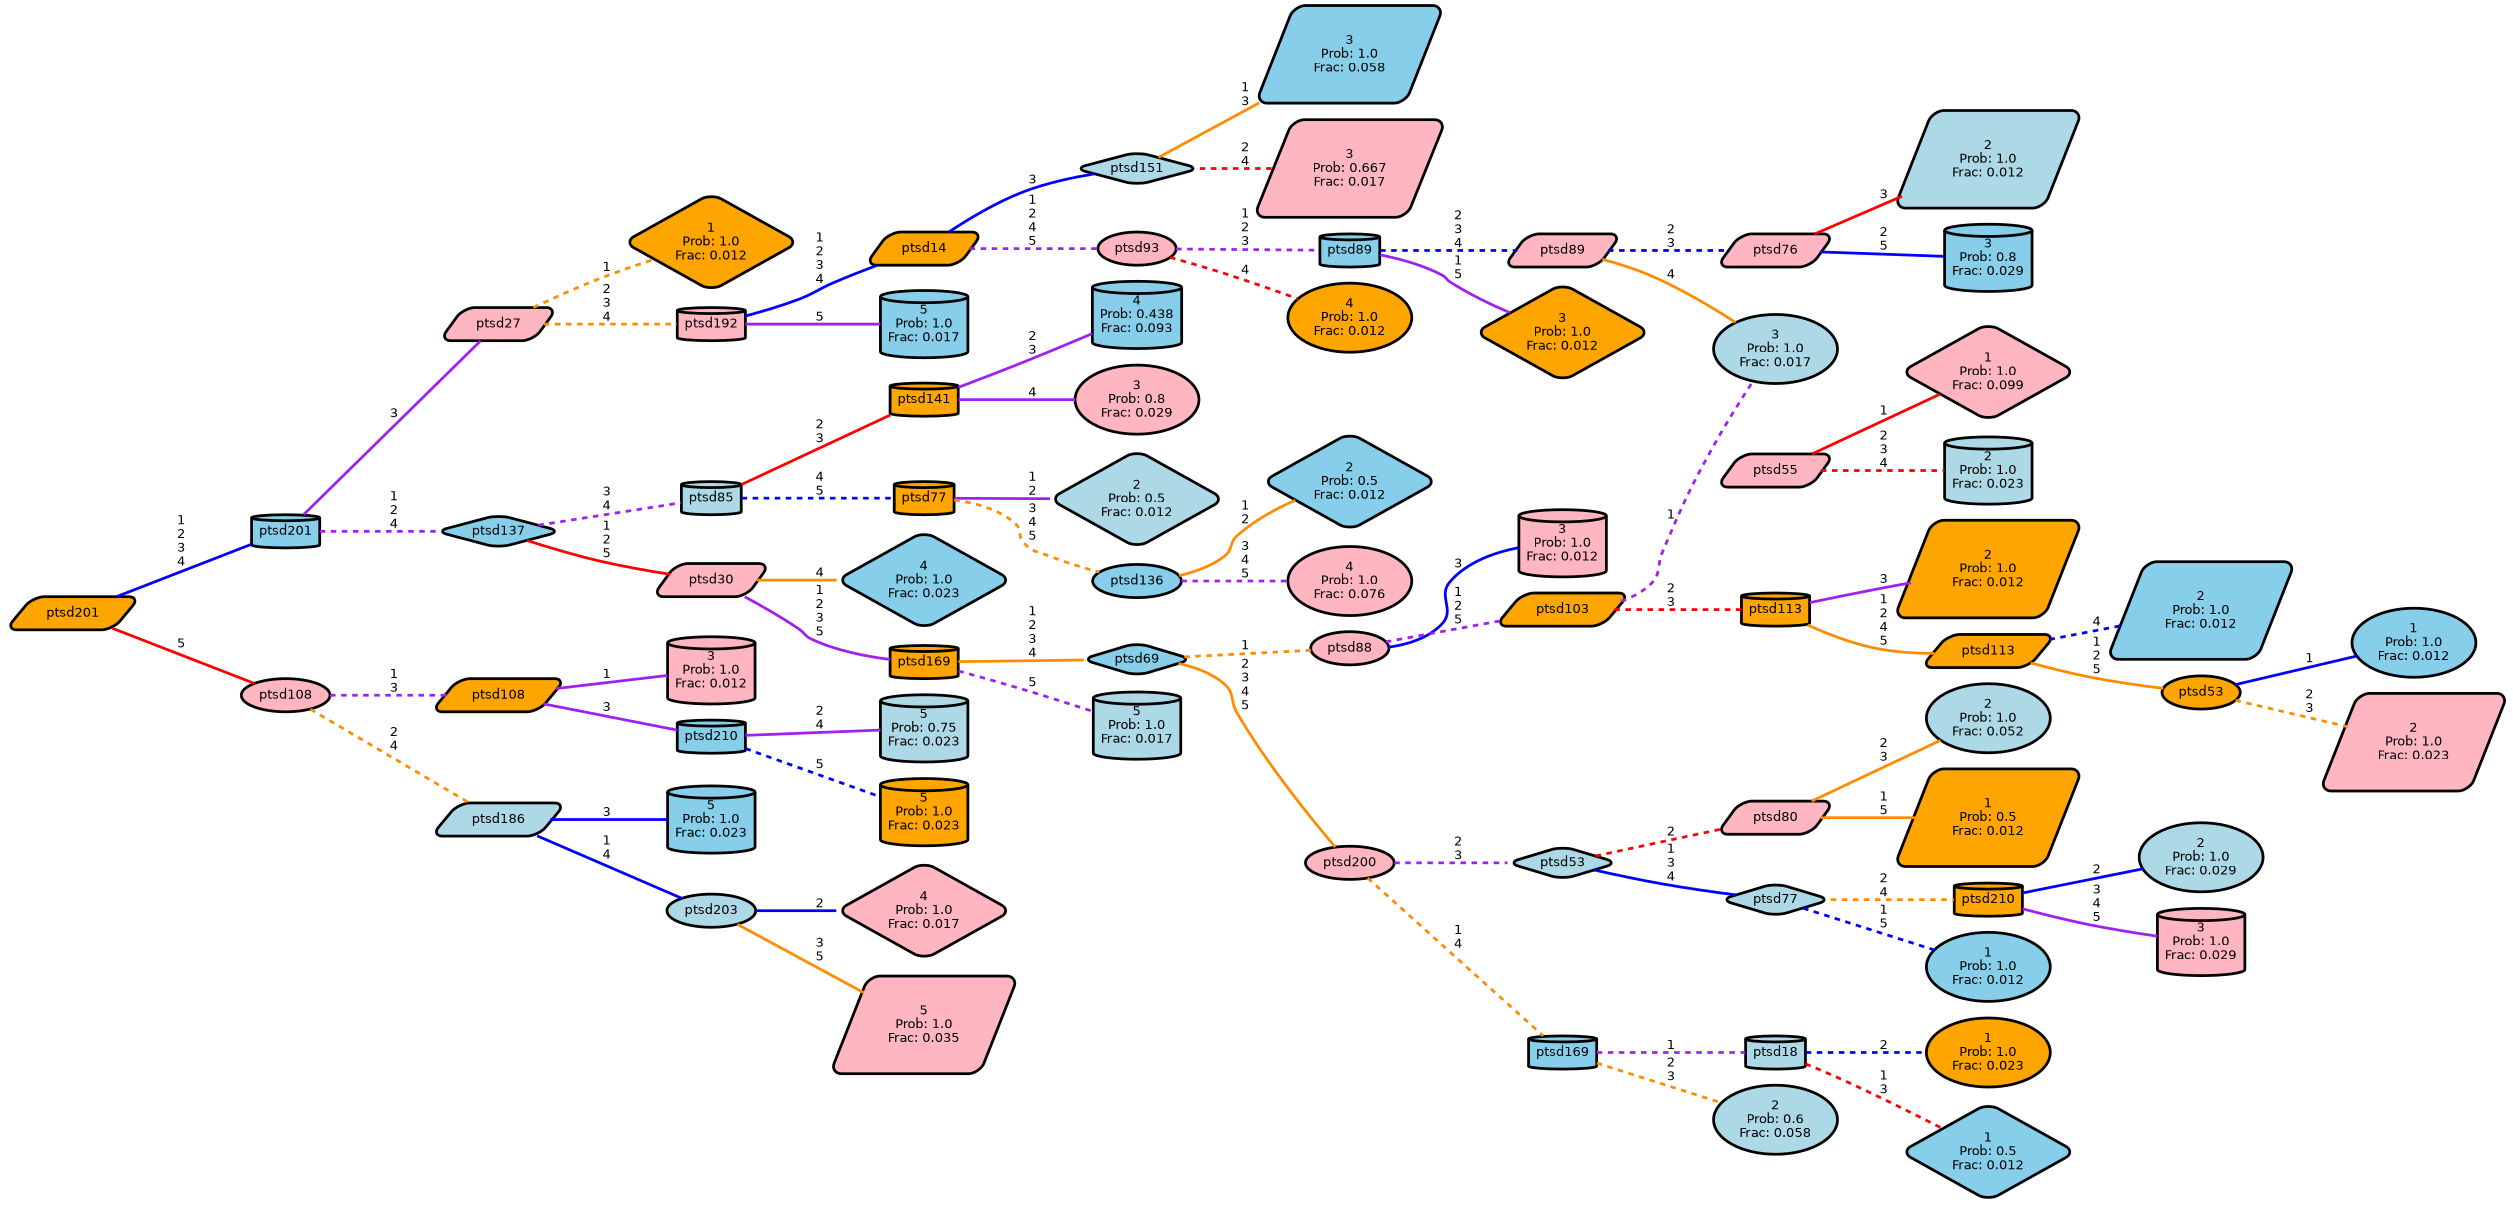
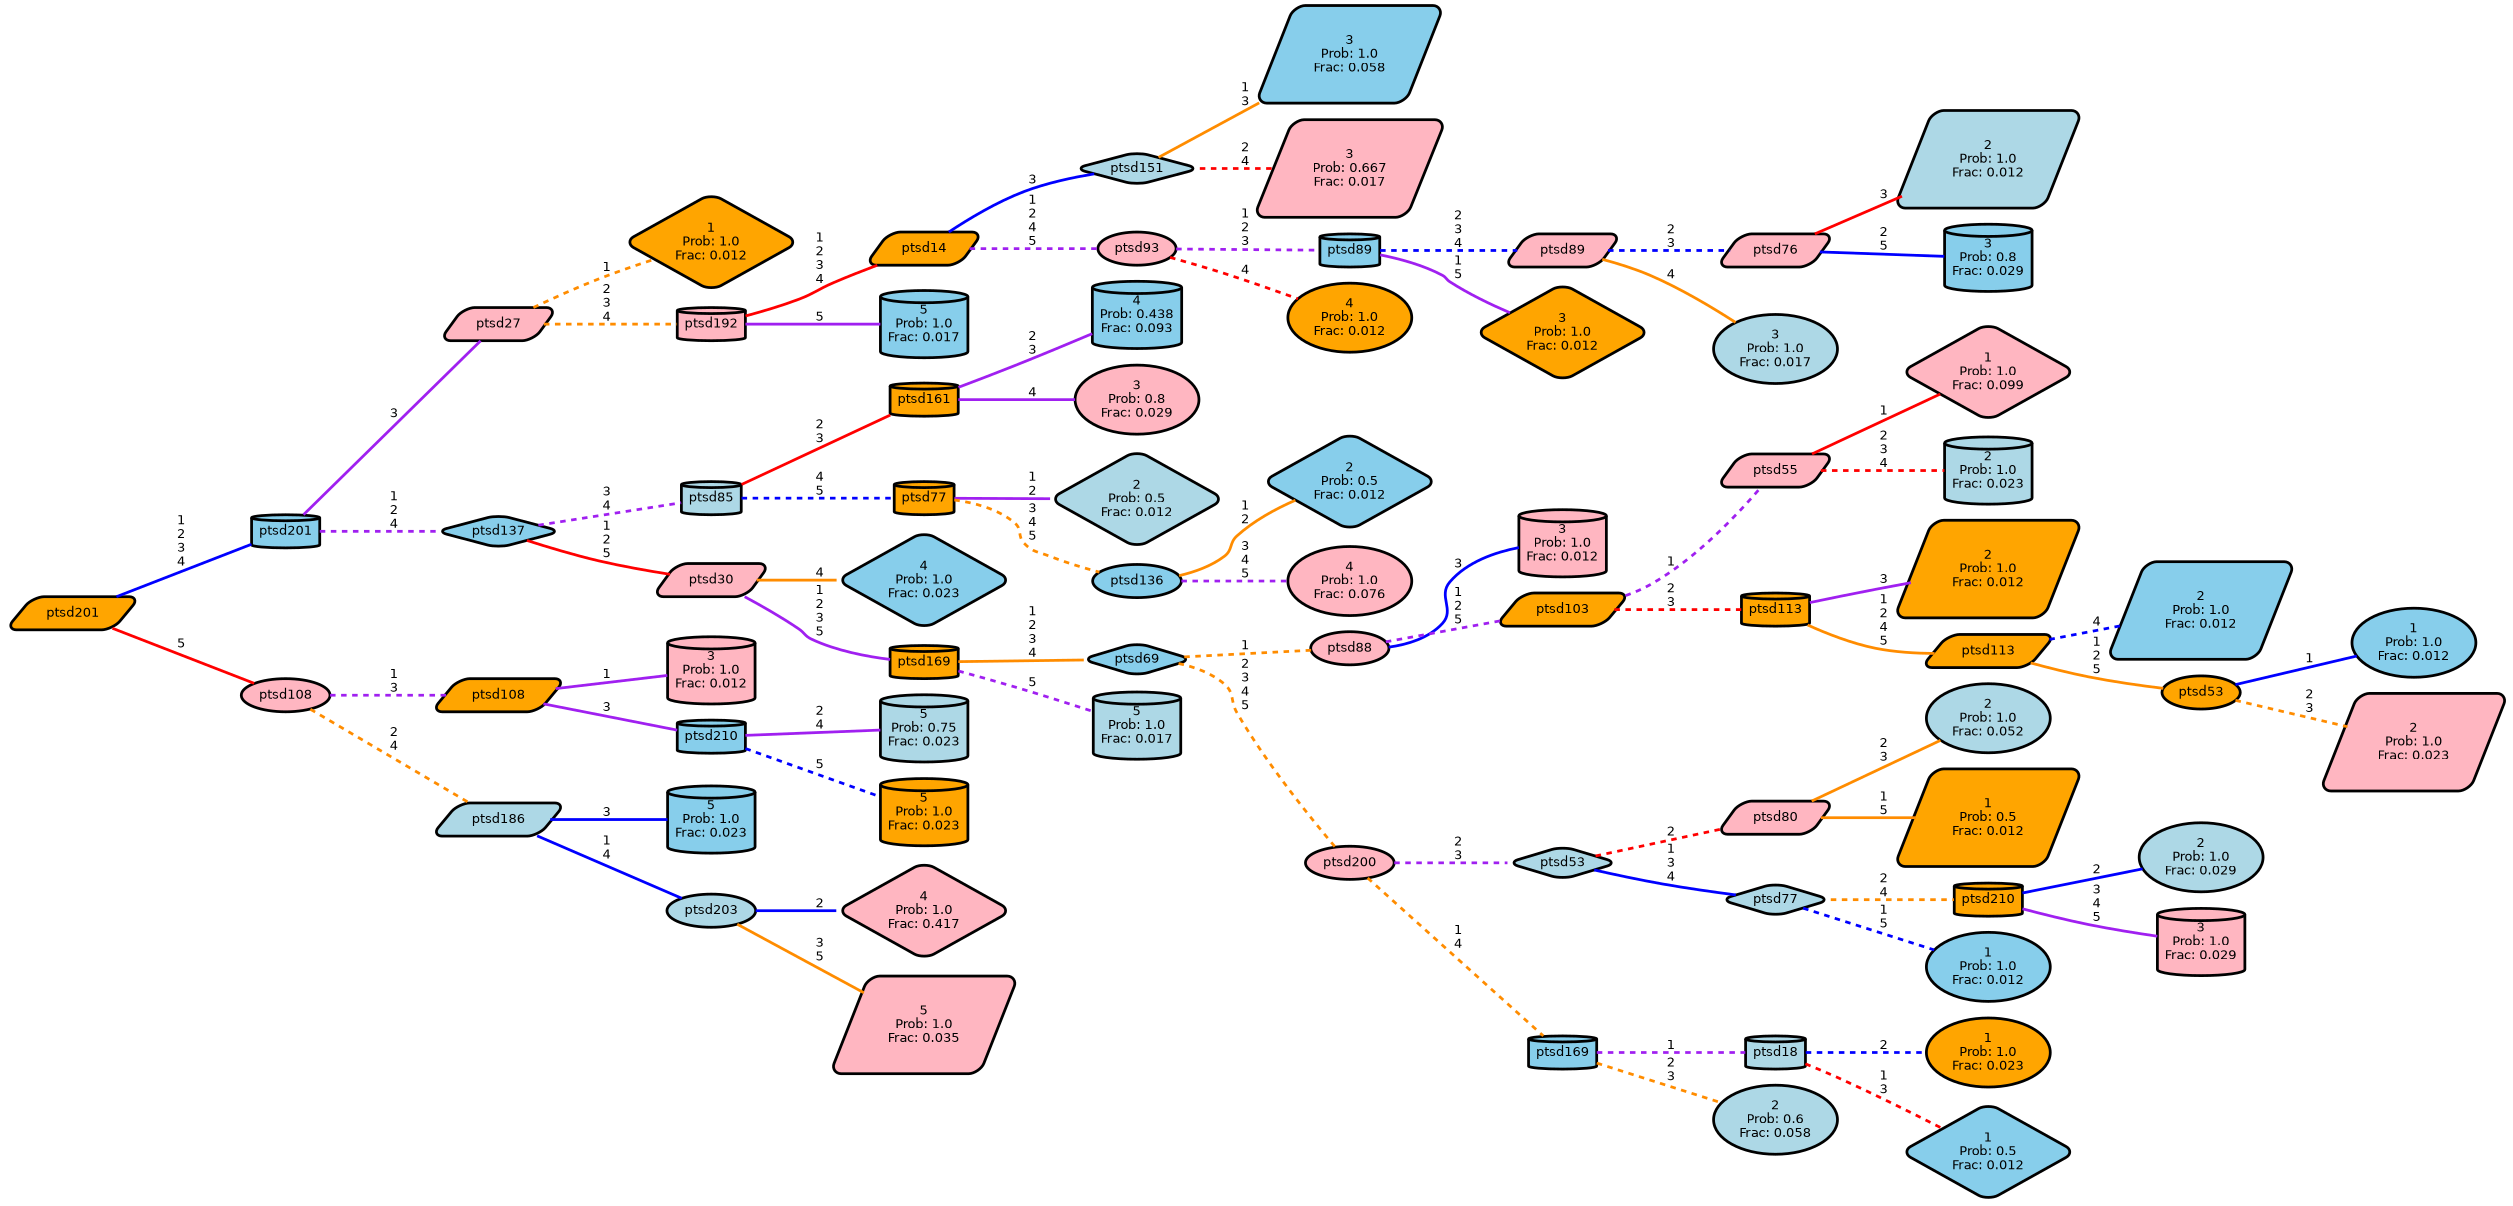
edge "ptsd14" -- "ptsd192": color blue -> red
node "ptsd141": label "ptsd141" -> "ptsd161"
edge "3 Prob: 1.0 Frac: 0.017" -- "ptsd103": now "ptsd55" -- "ptsd103"
edge "ptsd69" -- "ptsd200": style solid -> dashed
node "4 Prob: 1.0 Frac: 0.017": label "4 Prob: 1.0 Frac: 0.017" -> "4 Prob: 1.0 Frac: 0.417"
